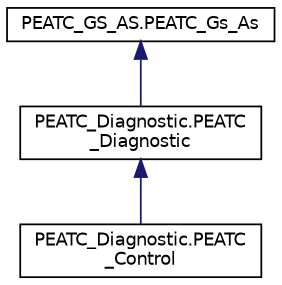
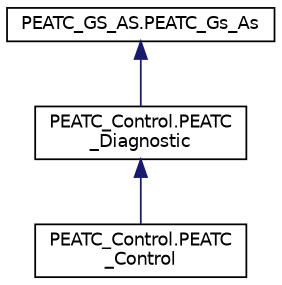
node "PEATC_Diagnostic.PEATC _Diagnostic": label "PEATC_Diagnostic.PEATC _Diagnostic" -> "PEATC_Control.PEATC _Diagnostic"
node "PEATC_Diagnostic.PEATC _Control": label "PEATC_Diagnostic.PEATC _Control" -> "PEATC_Control.PEATC _Control"
